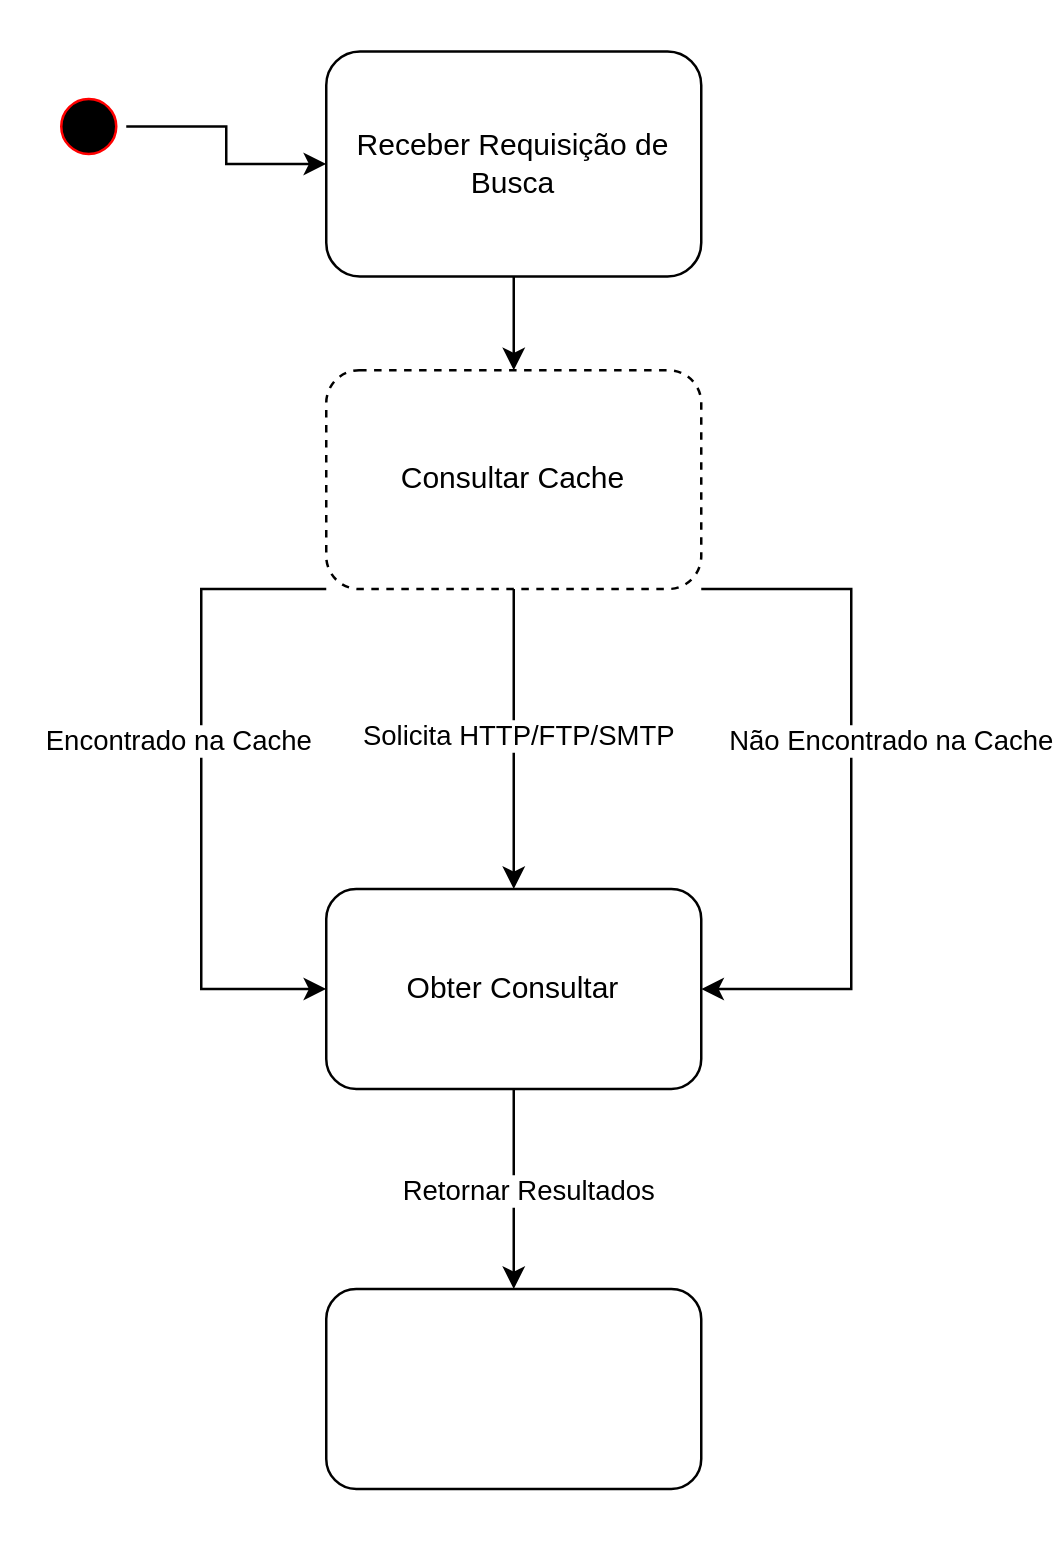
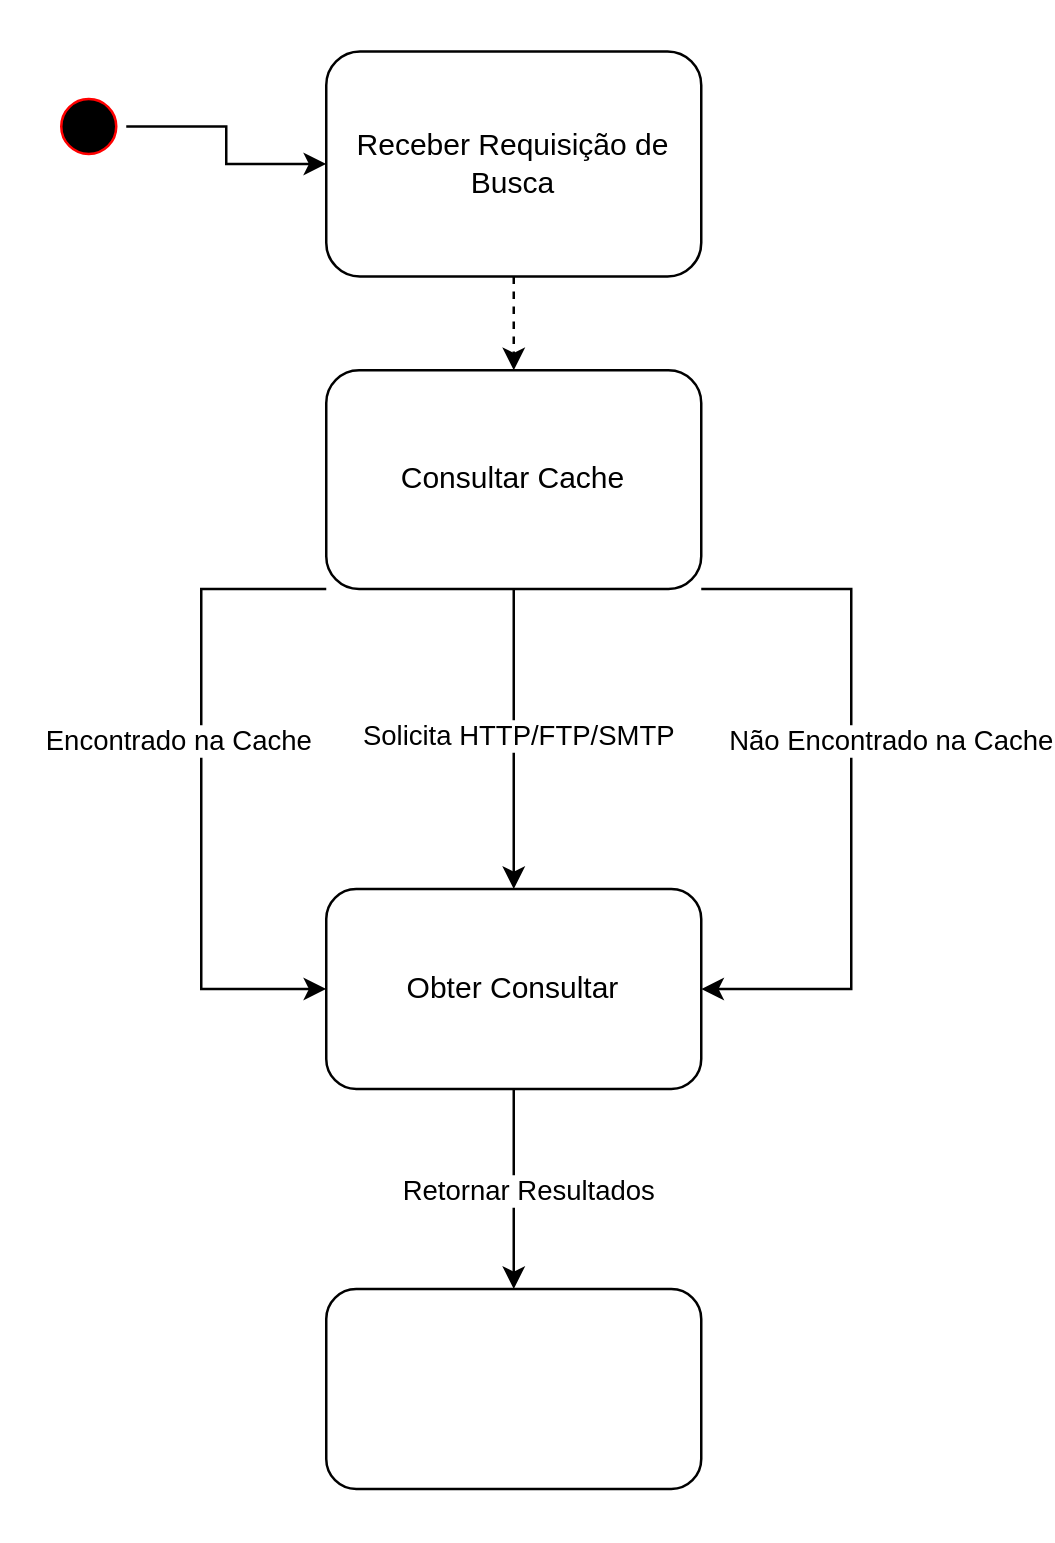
edge "Receber Requisição de Busca" -> "Consultar Cache": style solid -> dashed
node "Consultar Cache": style dashed -> solid
